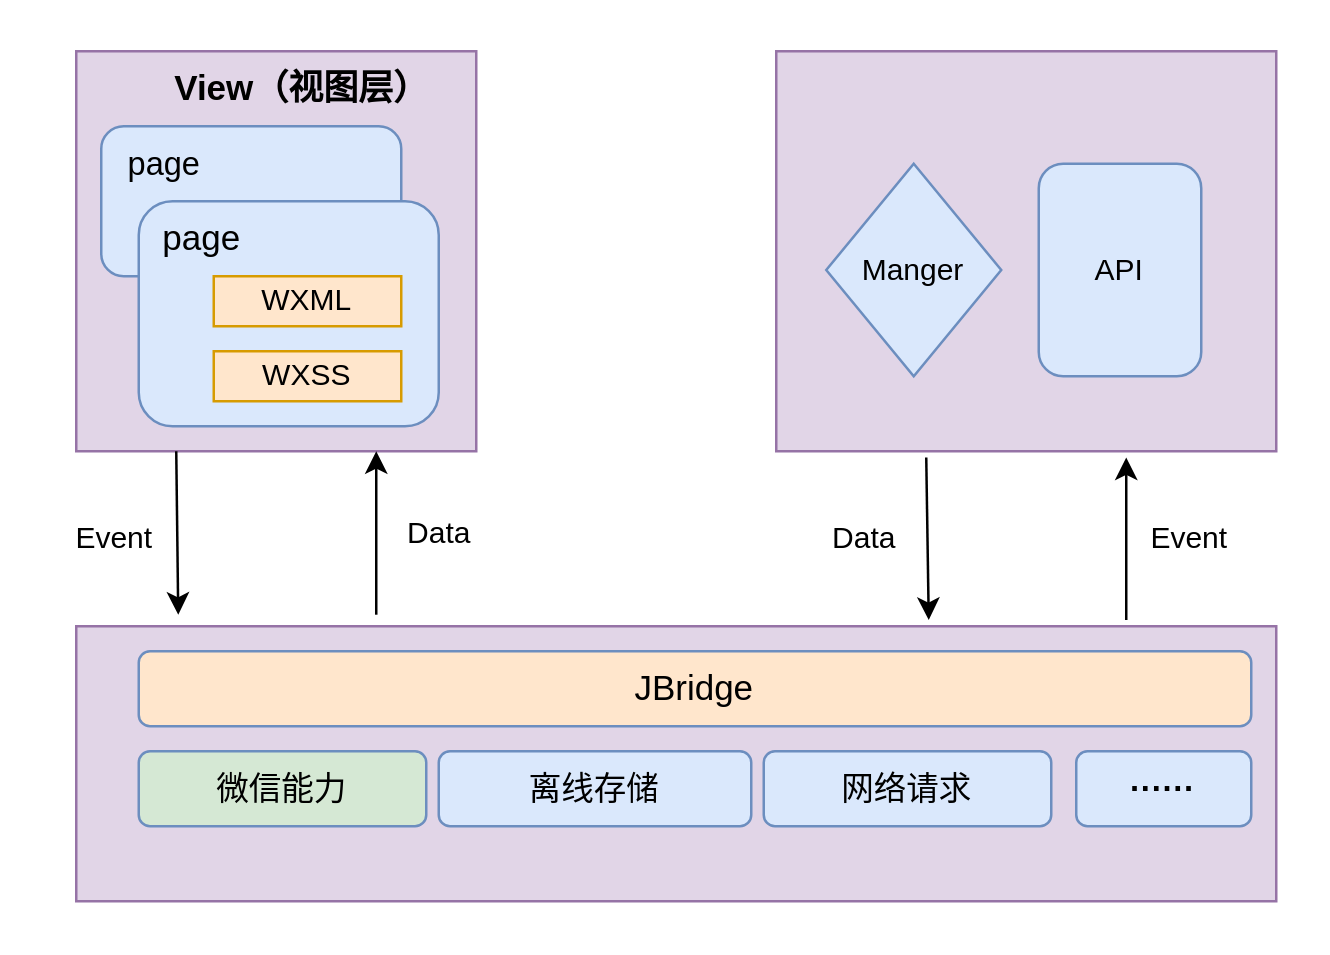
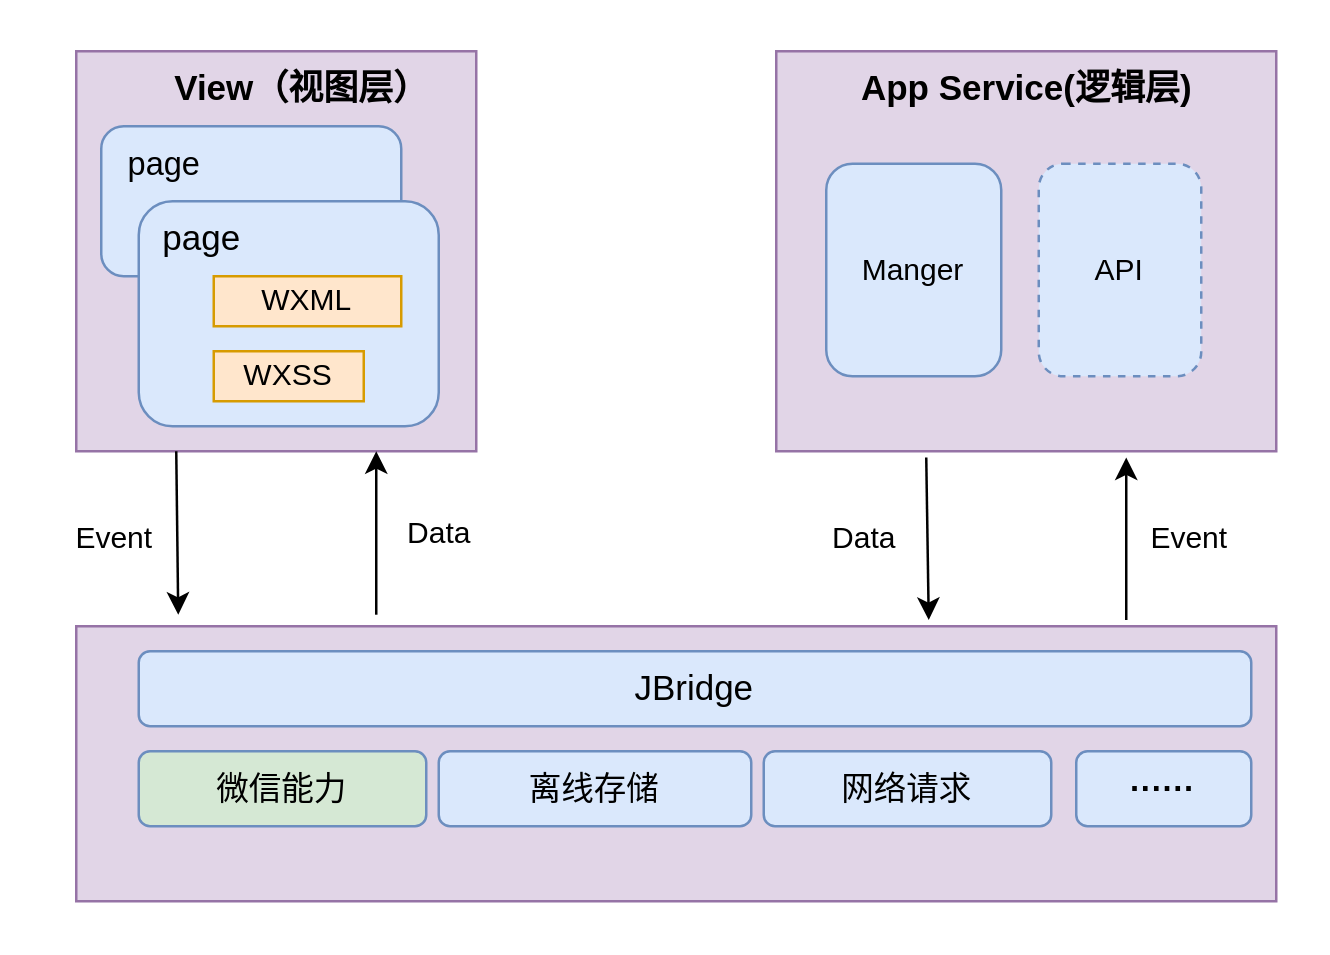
node "App Service(逻辑层)": added
node "Manger": shape diamond -> rounded rectangle
node "API": style solid -> dashed
node "WXSS": size 188x50 -> 150x50
node "JBridge": fillcolor #ffe6cc -> #dae8fc
